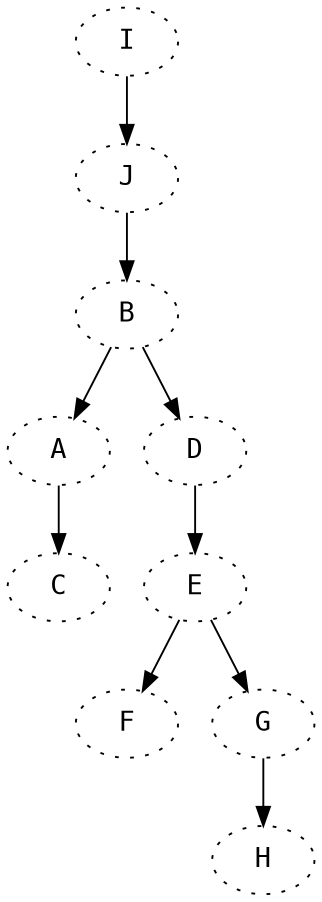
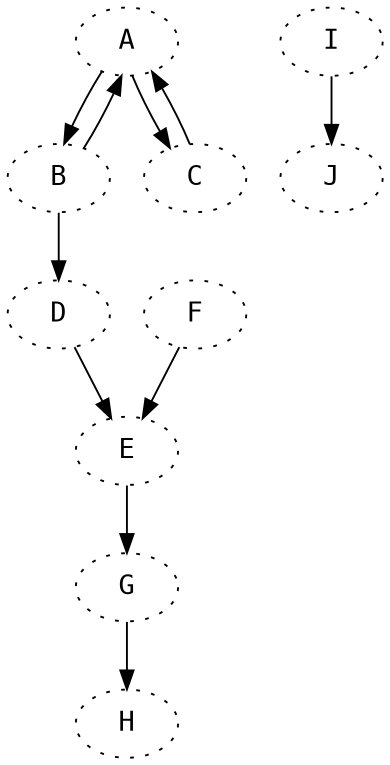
edge "C" -> "A": added
edge "J" -> "B": now "A" -> "B"
edge "E" -> "F": reversed
